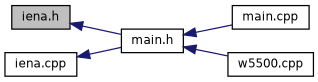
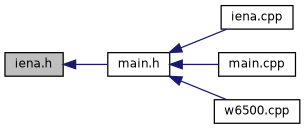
edge "main.h" -> "iena.cpp": reversed
node "w5500.cpp": label "w5500.cpp" -> "w6500.cpp"
